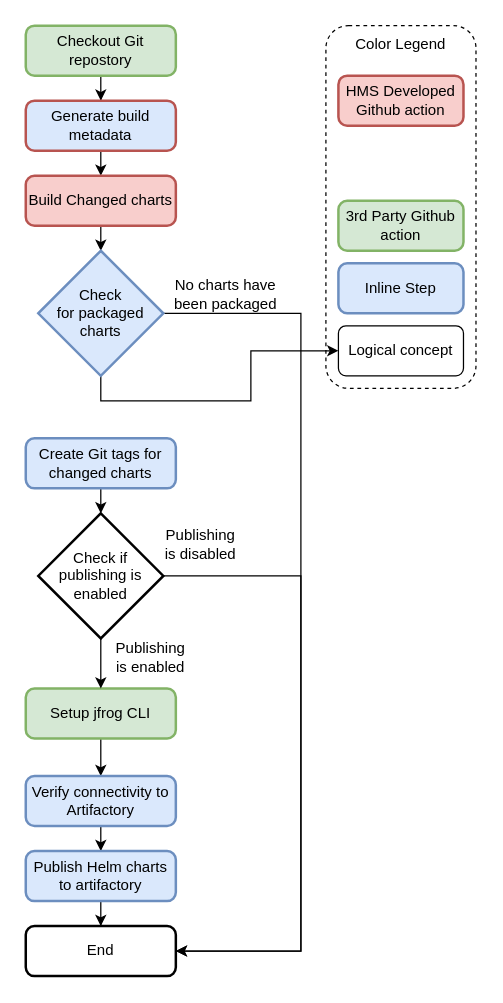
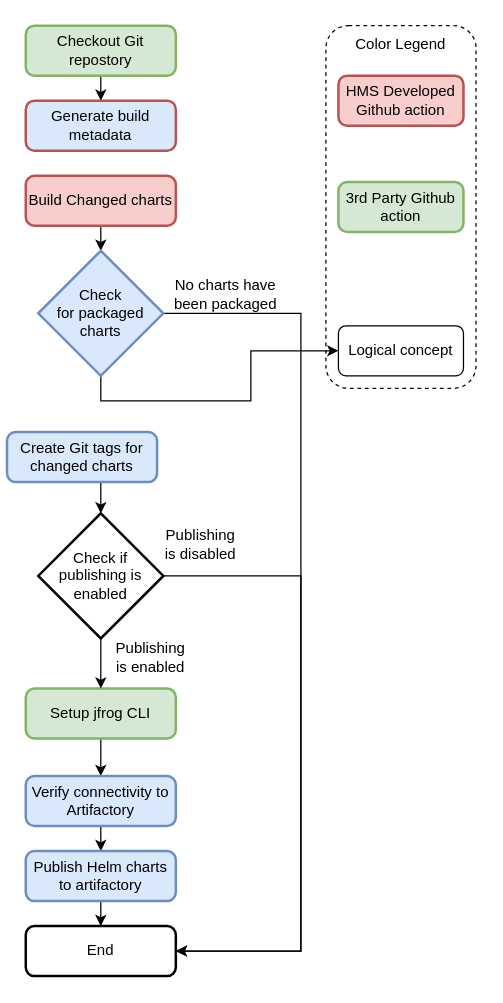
edge "Generate build metadata" -> "Build Changed charts": removed
node "3rd Party Github action": moved (401, 226) -> (401, 207)
node "Inline Step": removed
node "Create Git tags for changed charts": moved (101, 463) -> (82, 457)
